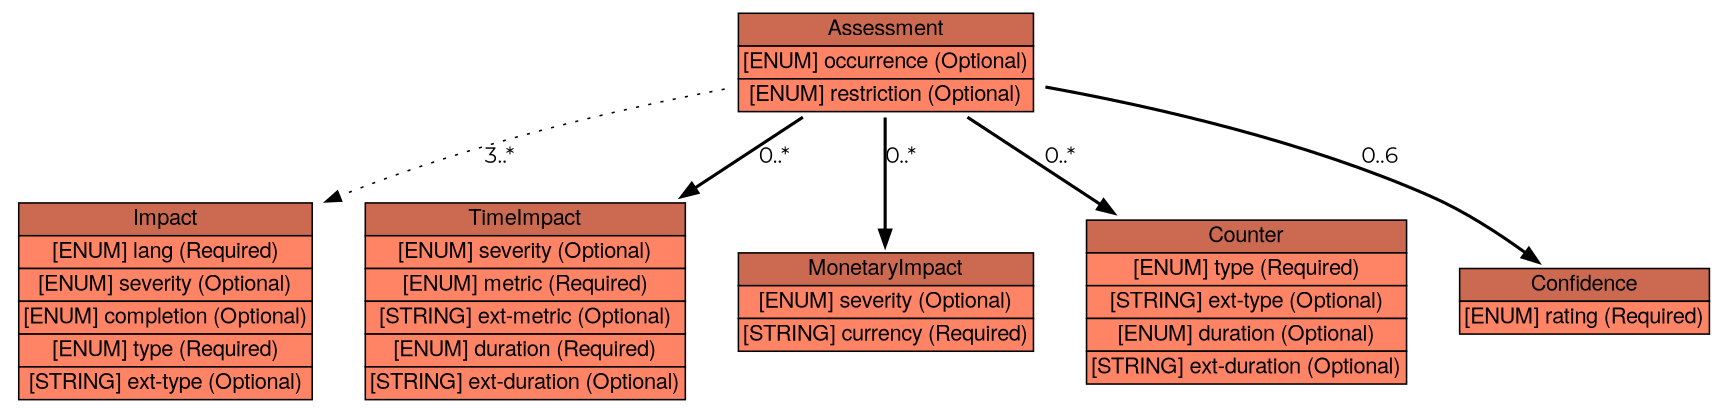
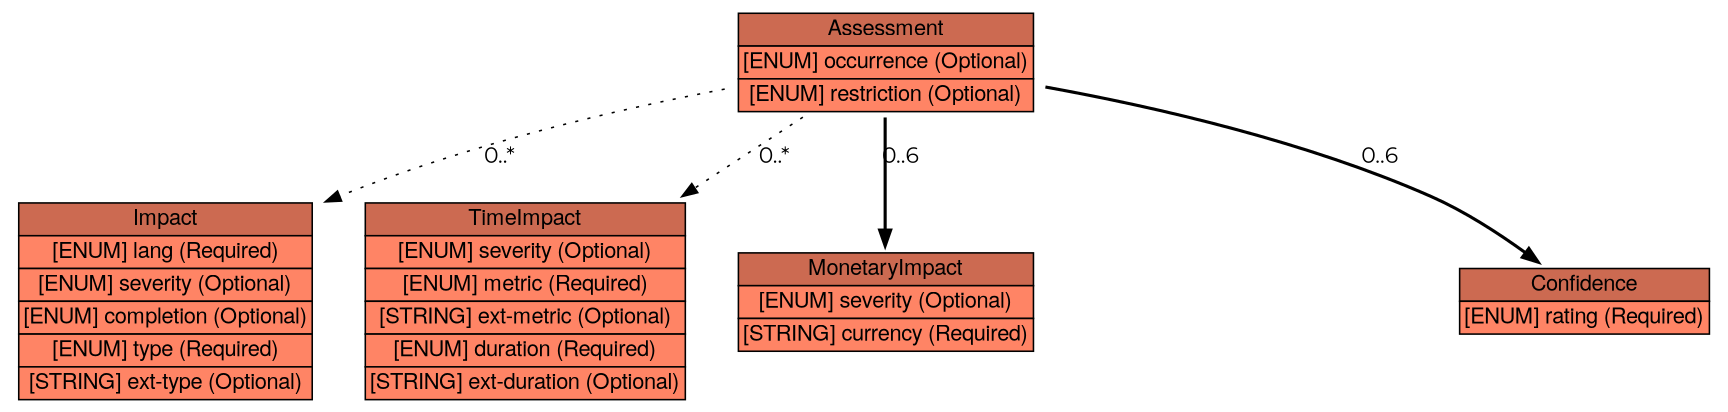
edge "Assessment" -> "TimeImpact": style bold -> dotted
edge "Assessment" -> "Impact": label "3..*" -> "0..*"
edge "Assessment" -> "MonetaryImpact": label "0..*" -> "0..6"
node "Counter": removed
